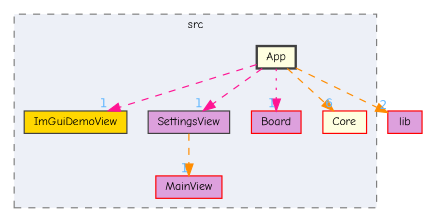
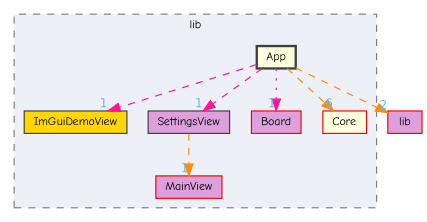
cluster "src": label "src" -> "lib"
